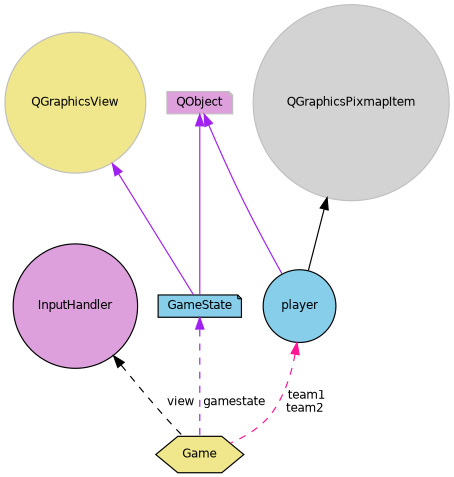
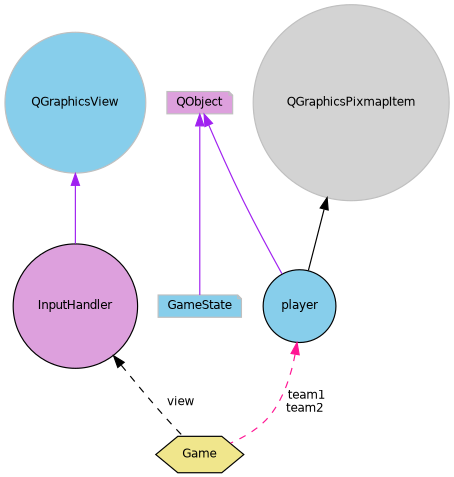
node "QGraphicsView": fillcolor khaki -> skyblue
edge "GameState" -> "QGraphicsView": now "InputHandler" -> "QGraphicsView"
node "GameState": color black -> grey75
edge "Game" -> "GameState": removed, label "gamestate"
